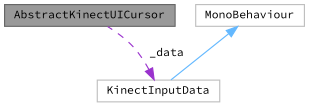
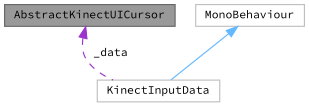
edge "AbstractKinectUICursor" -> "KinectInputData": reversed
